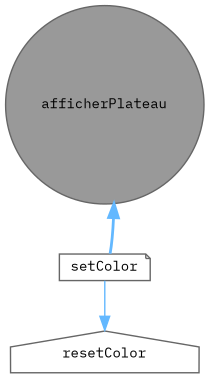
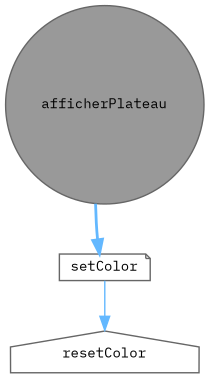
edge "setColor" -> "afficherPlateau": reversed
